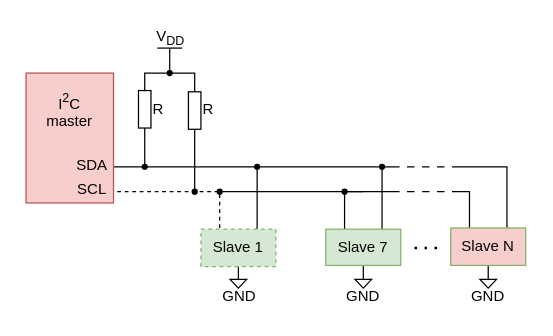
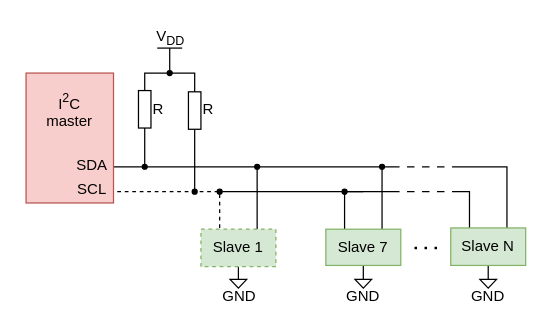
node "Slave N": fillcolor #f8cecc -> #d5e8d4
